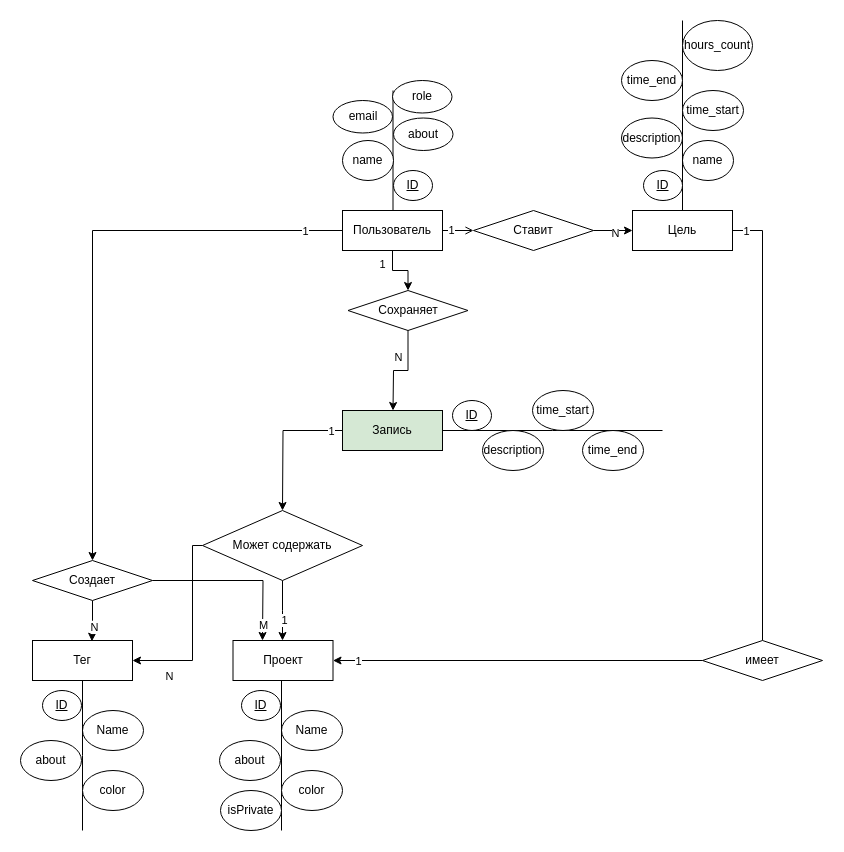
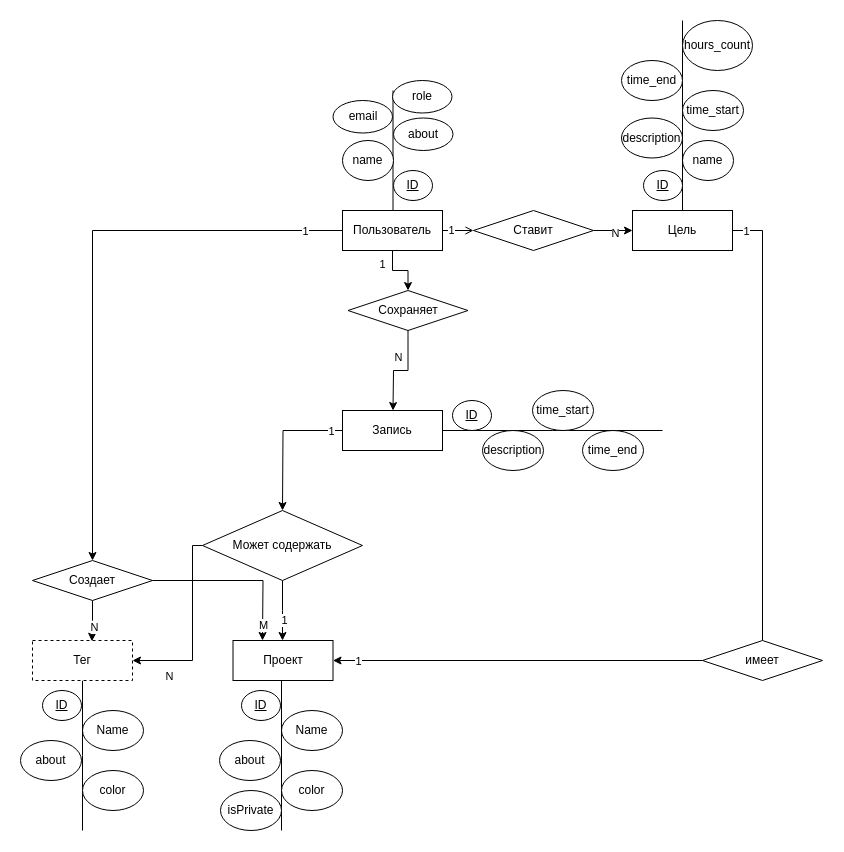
node "Запись": fillcolor #d5e8d4 -> #ffffff
node "Тег": style solid -> dashed
